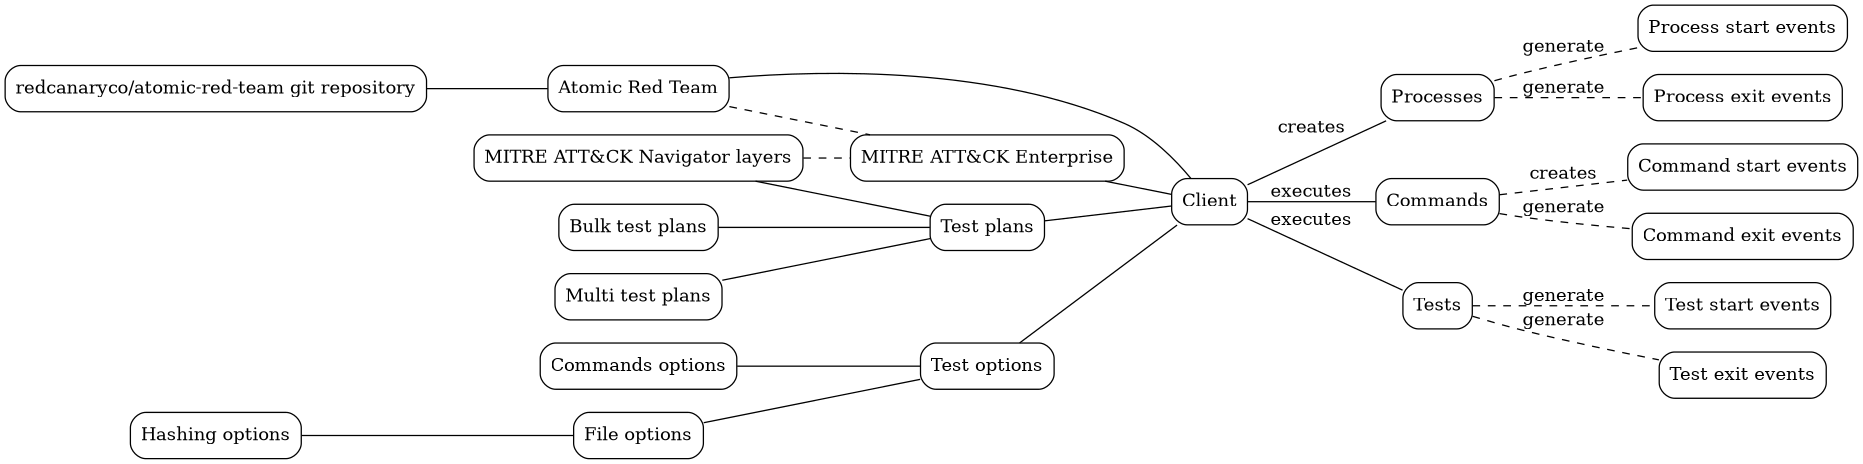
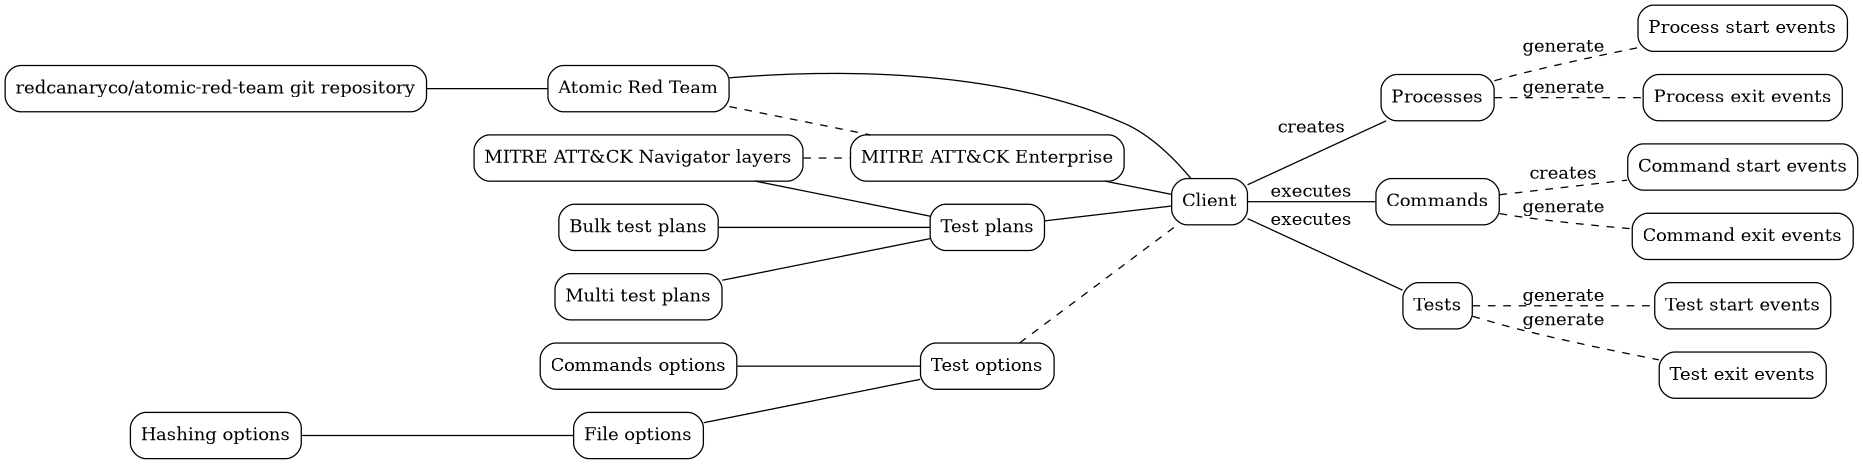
edge "Client" -- "Test options": style solid -> dashed
